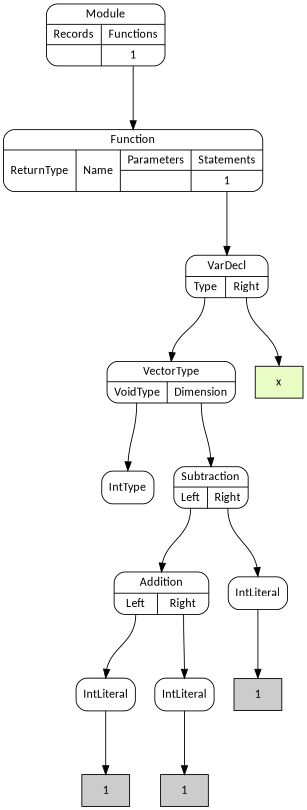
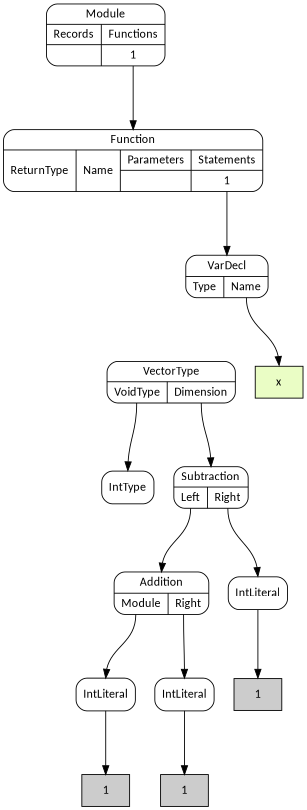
node "VarDecl": text "Right" -> "Name"
edge "VarDecl" -> "VectorType": removed
node "Addition": text "Left" -> "Module"
